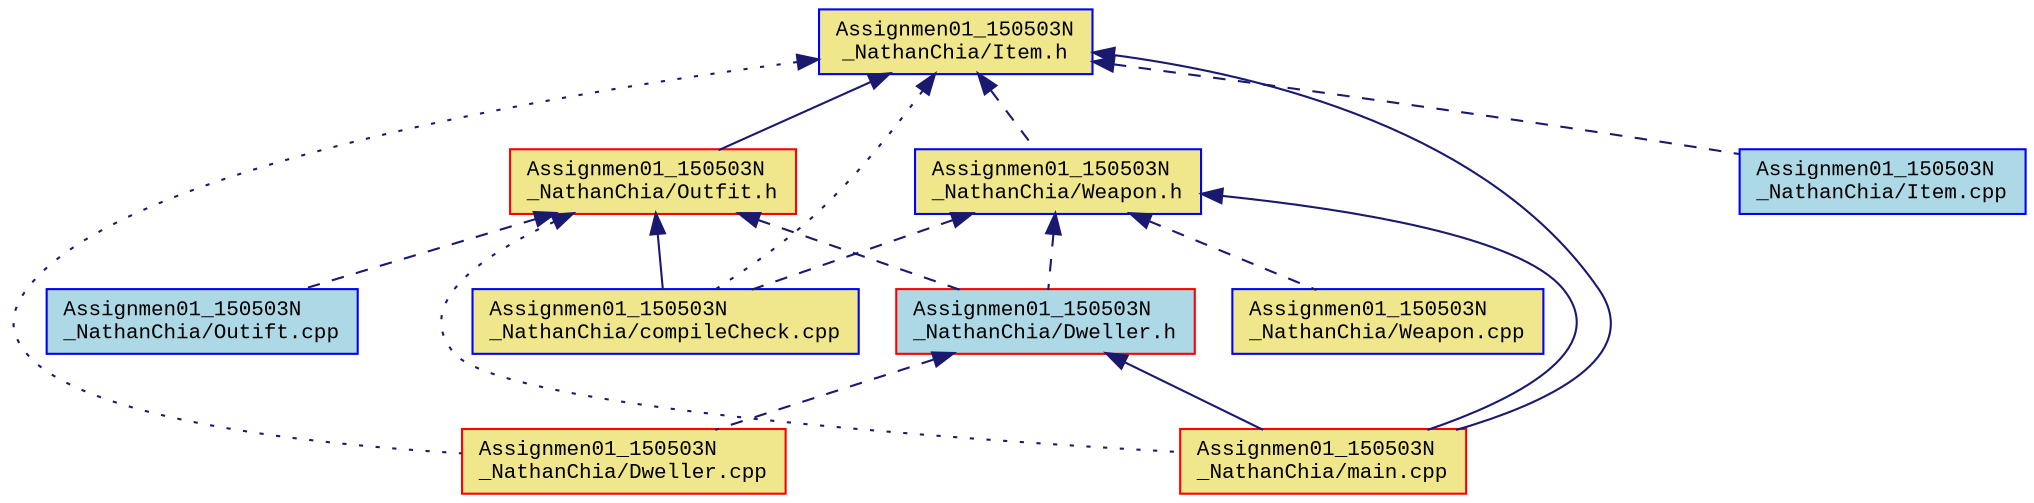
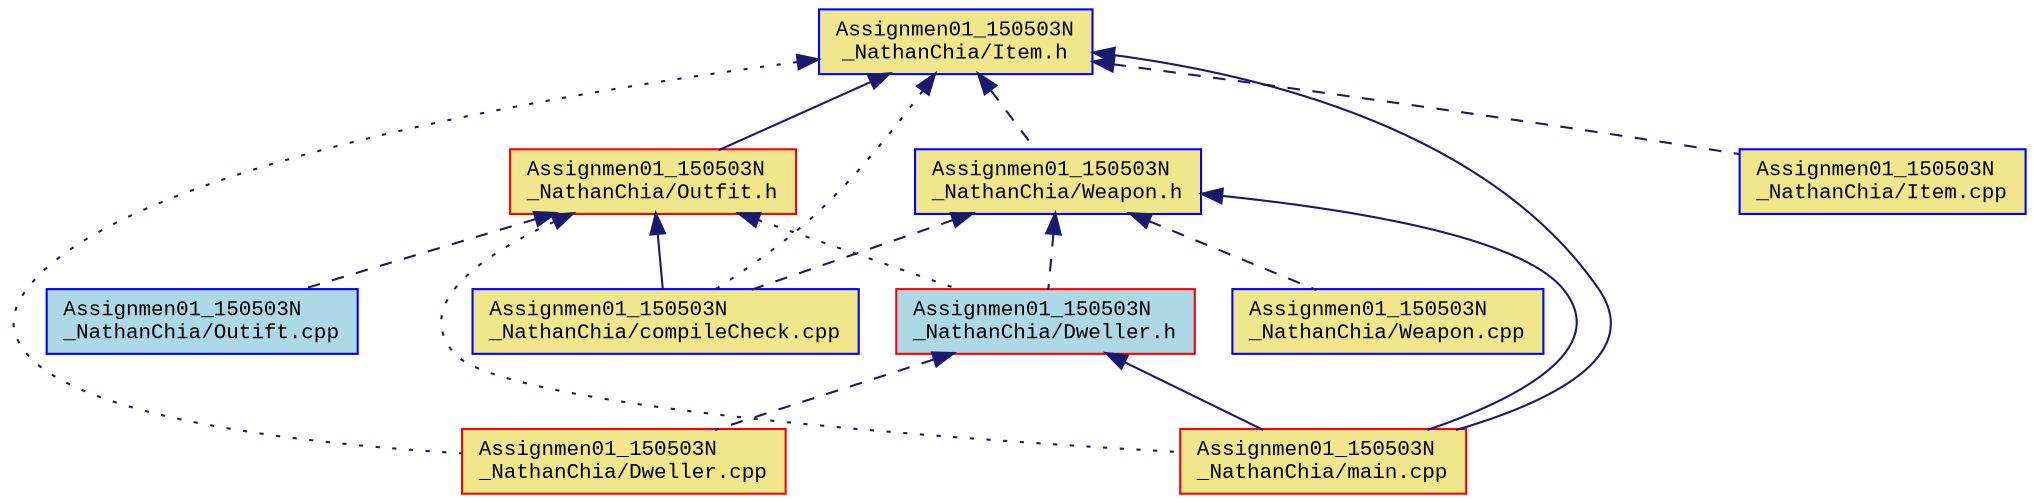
node "Assignmen01_150503N _NathanChia/Item.cpp": fillcolor lightblue -> khaki
edge "Assignmen01_150503N _NathanChia/Dweller.h" -> "Assignmen01_150503N _NathanChia/Outfit.h": style dashed -> dotted
